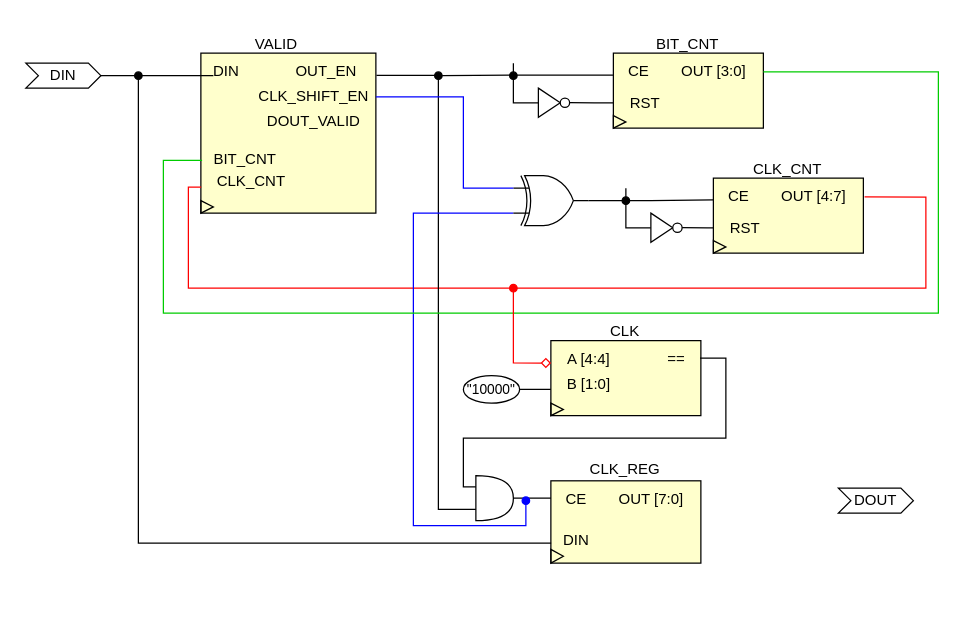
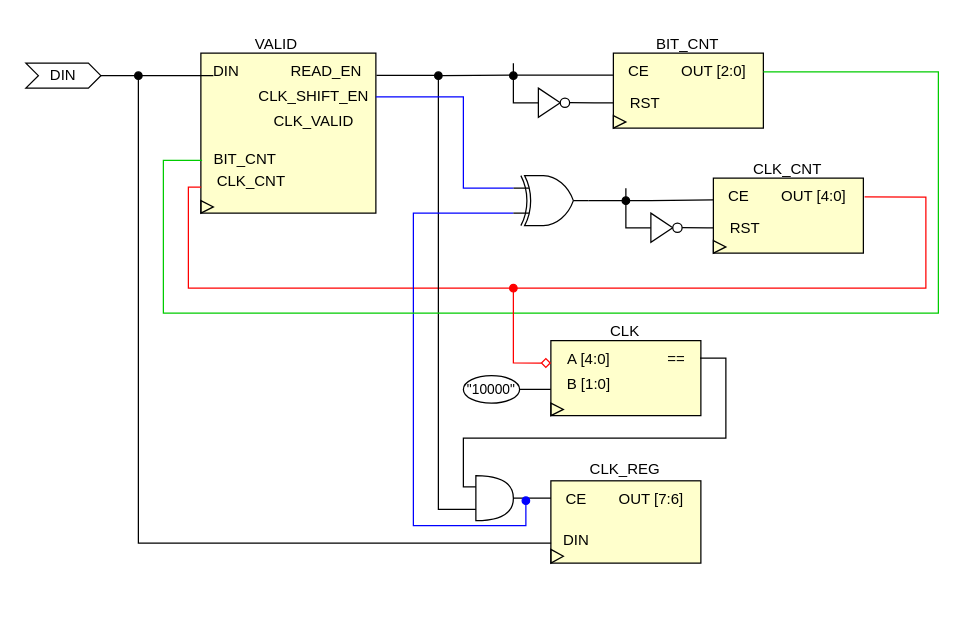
node "OUT_EN": label "OUT_EN" -> "READ_EN"
node "OUT [3:0]": label "OUT [3:0]" -> "OUT [2:0]"
node "DOUT_VALID": label "DOUT_VALID" -> "CLK_VALID"
node "OUT [4:7]": label "OUT [4:7]" -> "OUT [4:0]"
node "A [4:4]": label "A [4:4]" -> "A [4:0]"
node "OUT [7:0]": label "OUT [7:0]" -> "OUT [7:6]"
node "DOUT": removed
